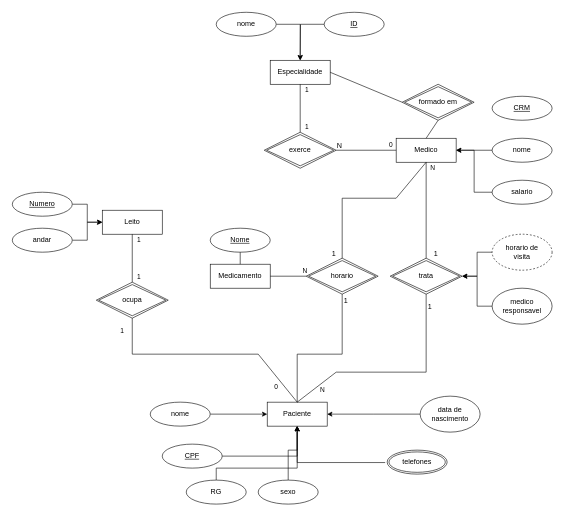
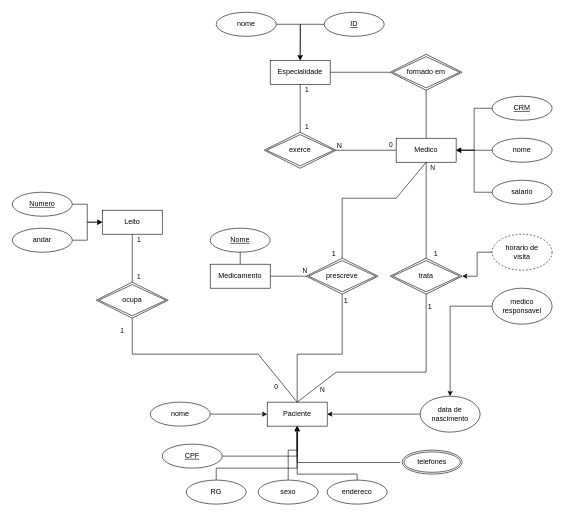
node "formado em": moved (438, 102) -> (426, 72)
edge "CRM" -> "Medico": added
node "horario": label "horario" -> "prescreve"
edge "medico responsavel" -> "trata": now "medico responsavel" -> "data de nascimento"
node "telefones": moved (417, 462) -> (432, 462)
edge "endereco" -> "Paciente": added
node "endereco": added
